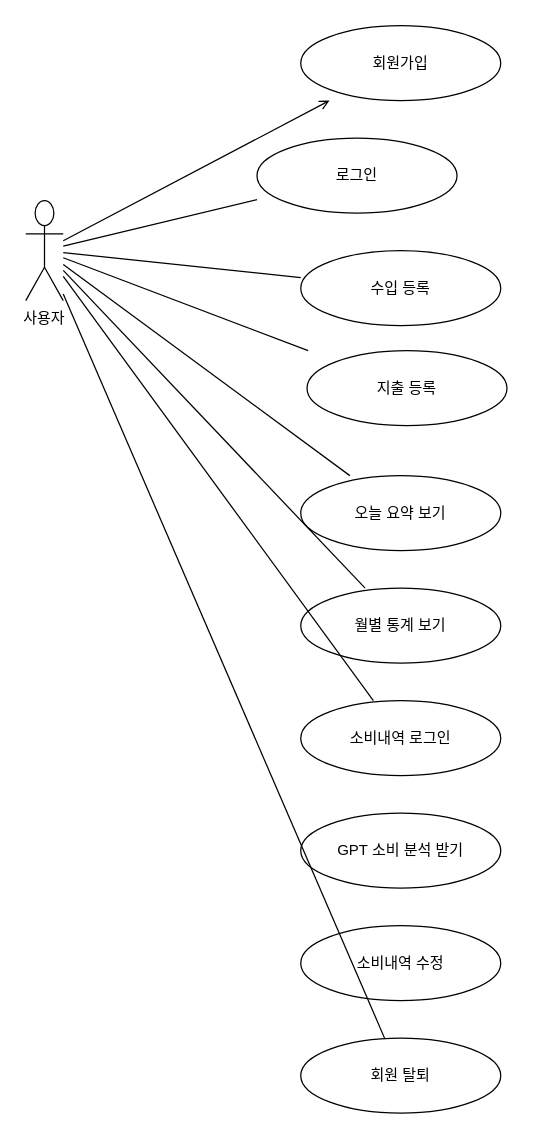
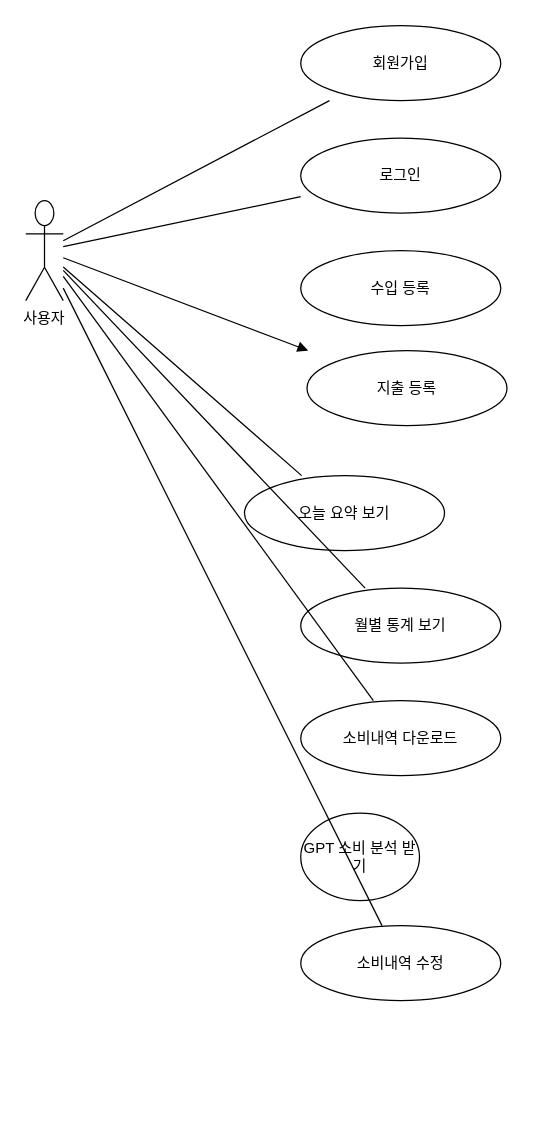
edge "사용자" -> "회원가입": arrowhead open -> none
node "로그인": moved (357, 176) -> (401, 176)
edge "사용자" -- "수입 등록": removed
edge "사용자" -- "지출 등록": arrowhead none -> block
node "오늘 요약 보기": moved (401, 513) -> (344, 513)
edge "사용자" -- "소비내역 수정": added
edge "사용자" -- "회원 탈퇴": removed
node "소비내역 로그인": label "소비내역 로그인" -> "소비내역 다운로드"
node "GPT 소비 분석 받기": size 200x75 -> 119x88
node "회원 탈퇴": removed
